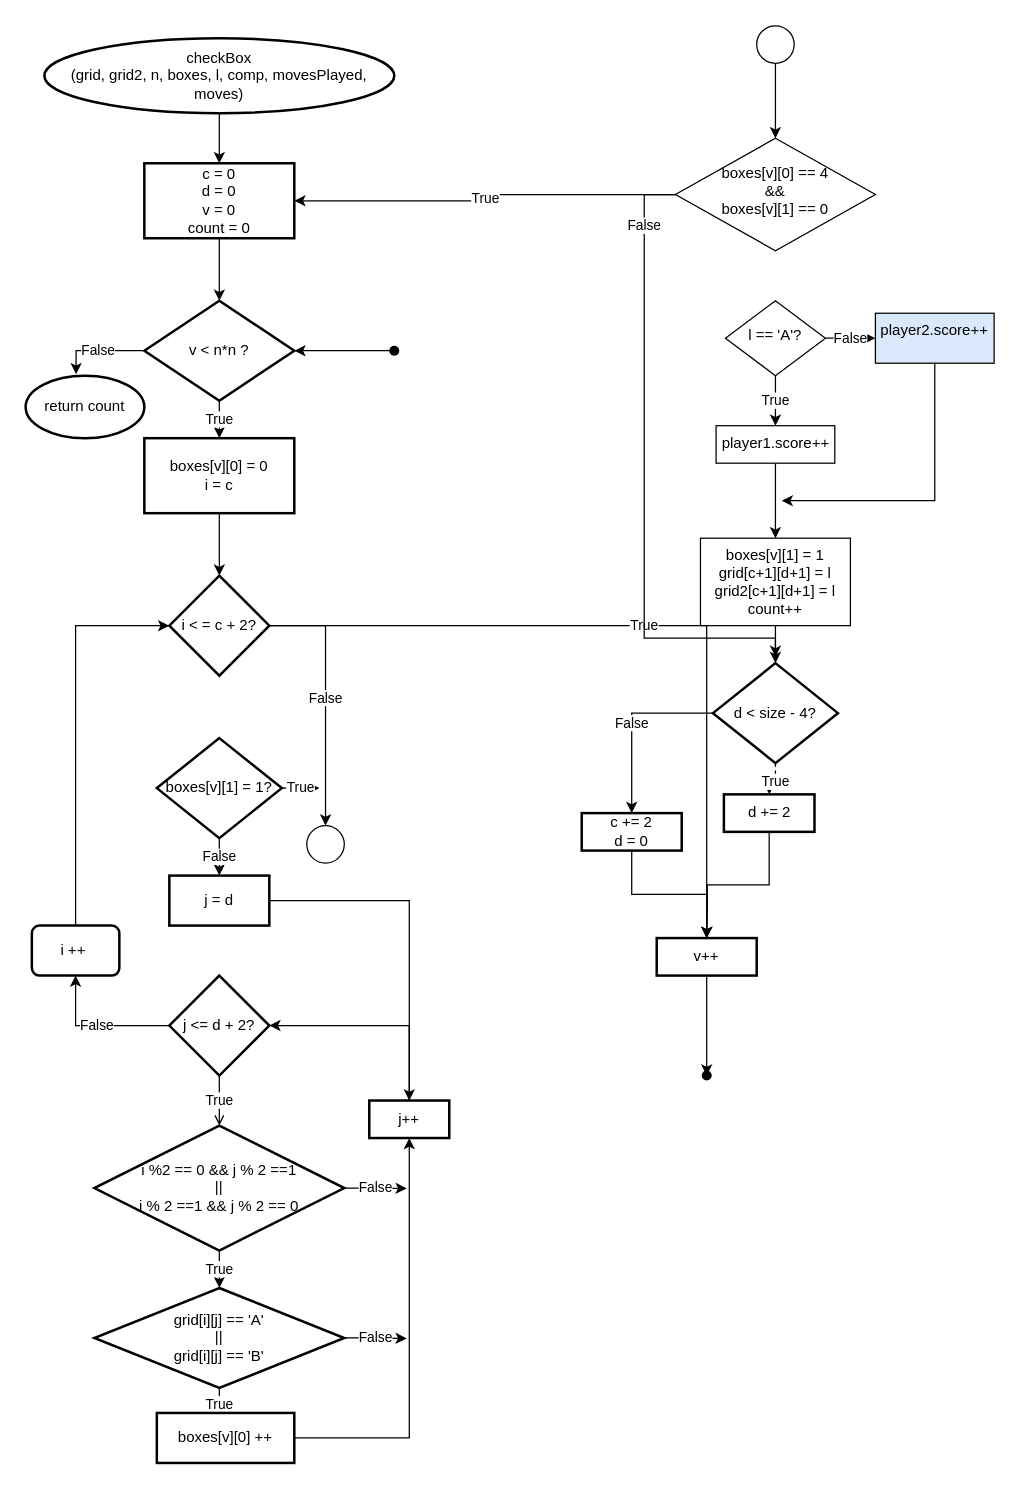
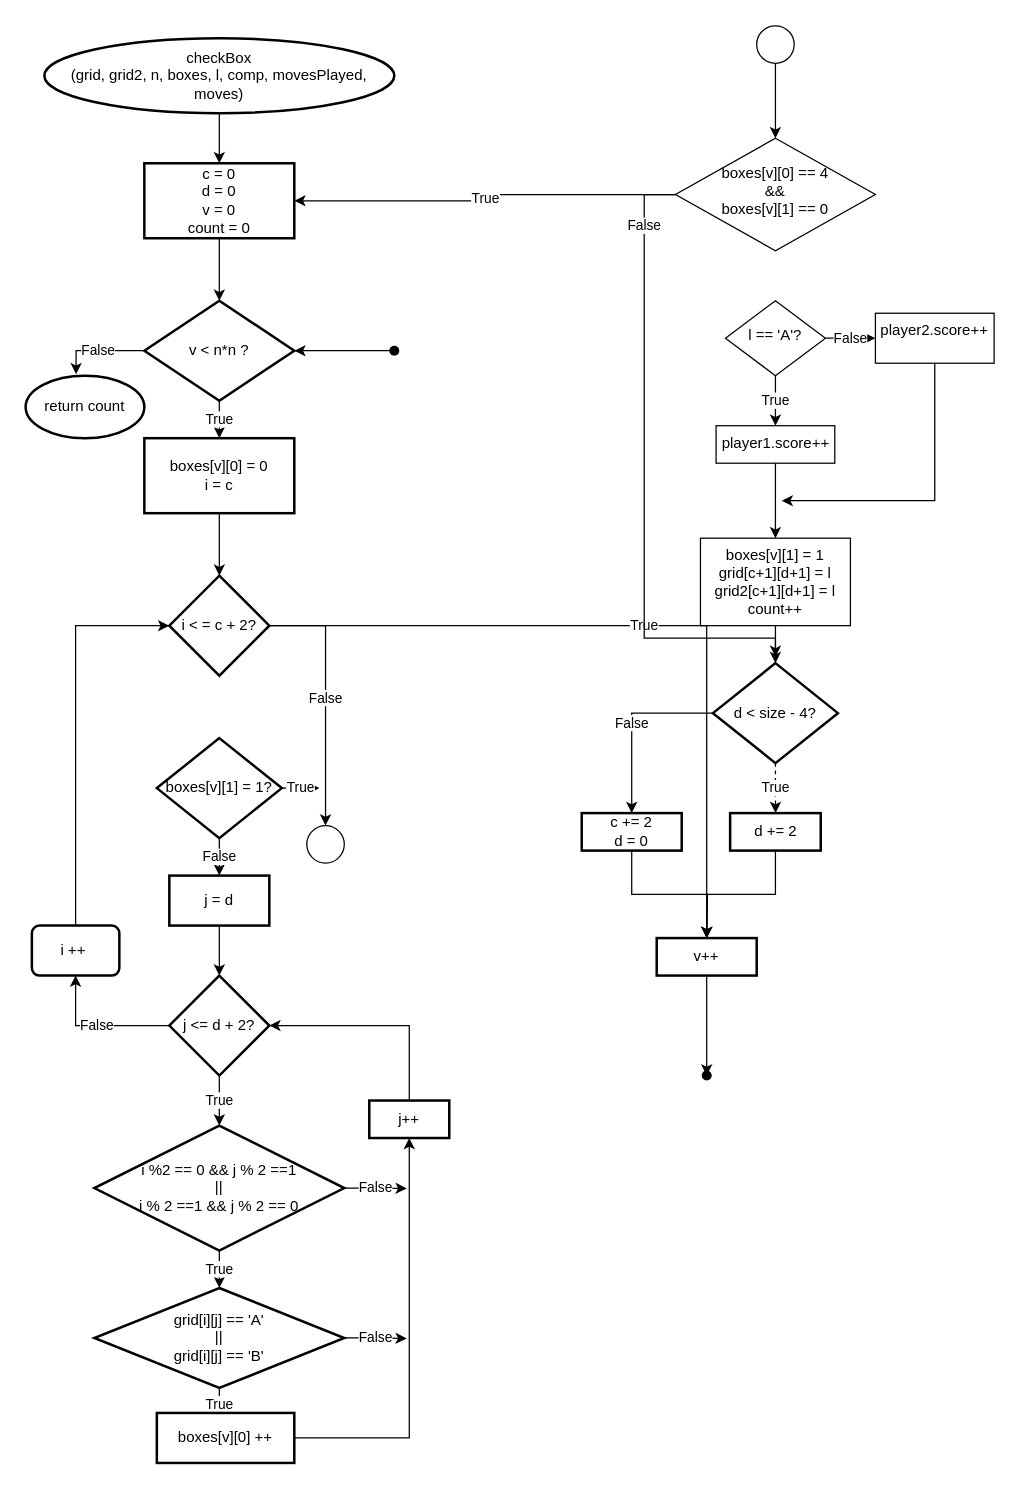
node "player2.score++": fillcolor #dae8fc -> #ffffff
node "d += 2": moved (769, 813) -> (776, 832)
edge "j = d" -> "j++": now "j = d" -> "j <= d + 2?"
edge "j <= d + 2?" -> "i %2 == 0 && j % 2 ==1 || i % 2 ==1 && j % 2 == 0": arrowhead open -> classic
